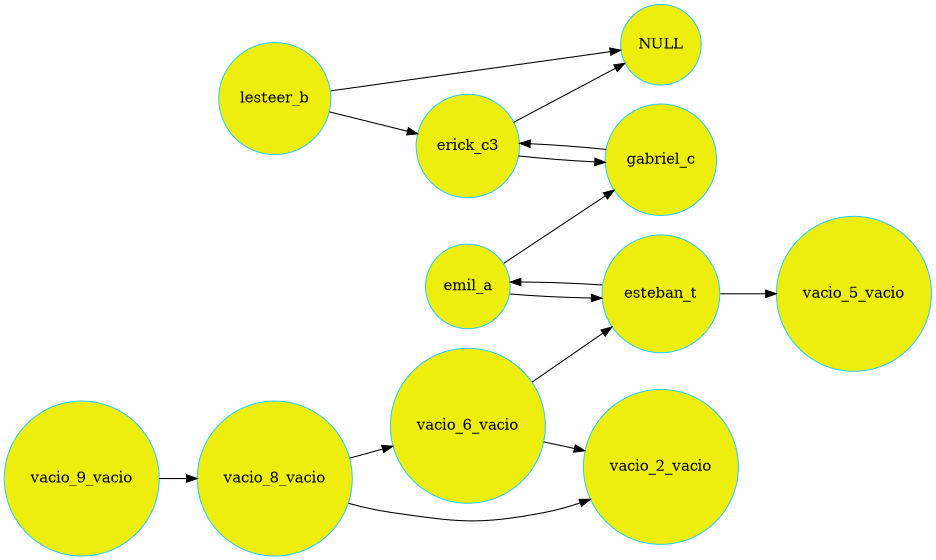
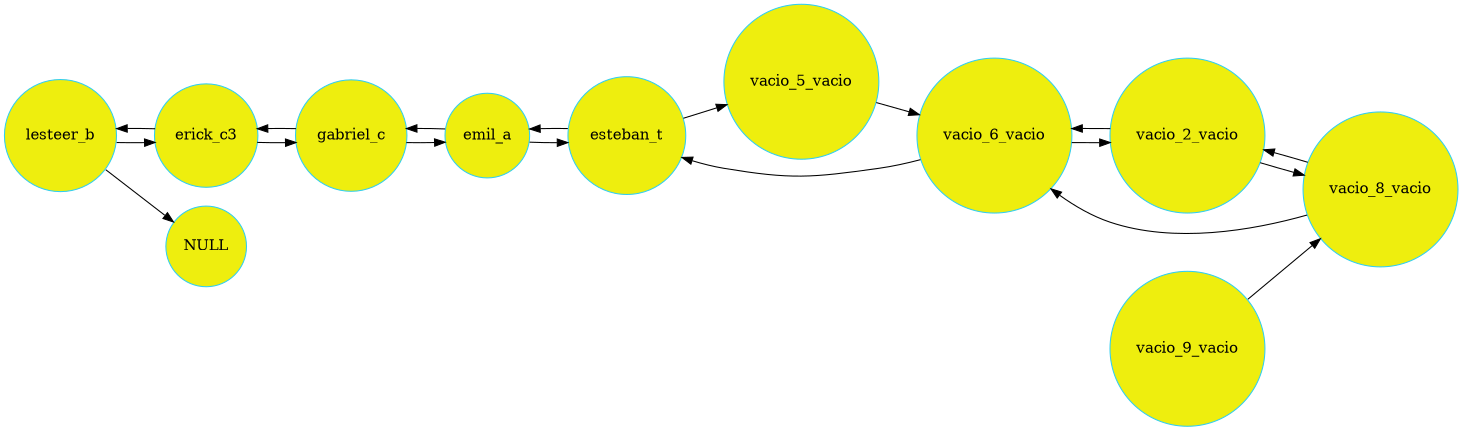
edge "erick_c3" -> "NULL": now "erick_c3" -> "lesteer_b"
edge "vacio_5_vacio" -> "vacio_6_vacio": added
edge "vacio_2_vacio" -> "vacio_6_vacio": added
edge "gabriel_c" -> "emil_a": added
edge "vacio_2_vacio" -> "vacio_8_vacio": added
